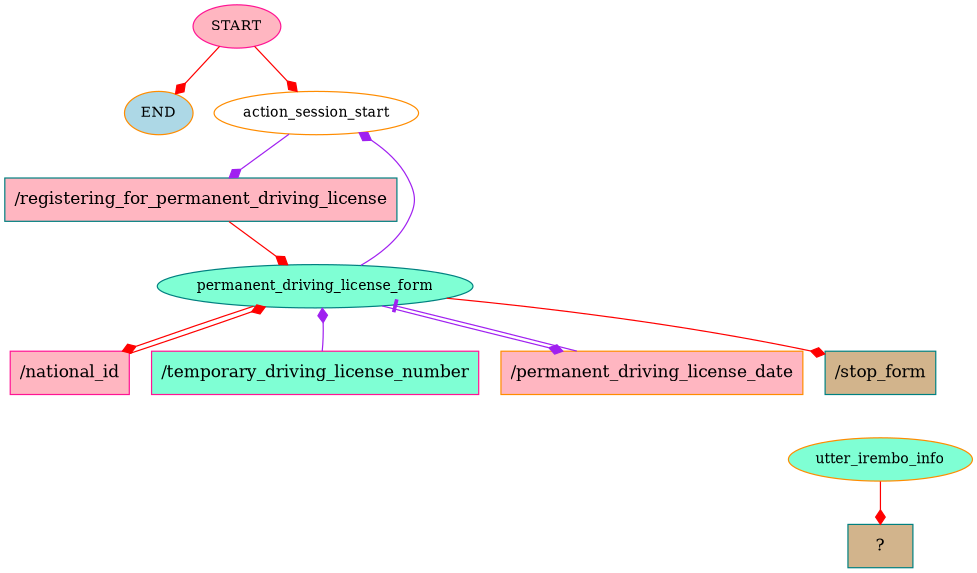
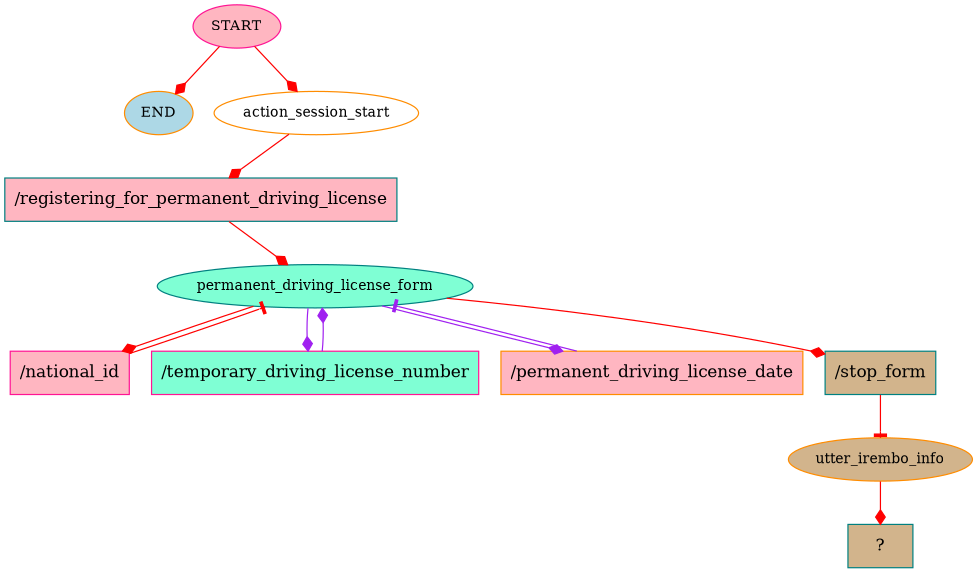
edge "action_session_start" -> "/registering_for_permanent_driving_license": color purple -> red
edge "permanent_driving_license_form" -> "action_session_start": now "permanent_driving_license_form" -> "/temporary_driving_license_number"
edge "/national_id" -> "permanent_driving_license_form": arrowhead diamond -> tee
edge "/stop_form" -> "utter_irembo_info": added
node "utter_irembo_info": fillcolor aquamarine -> tan
